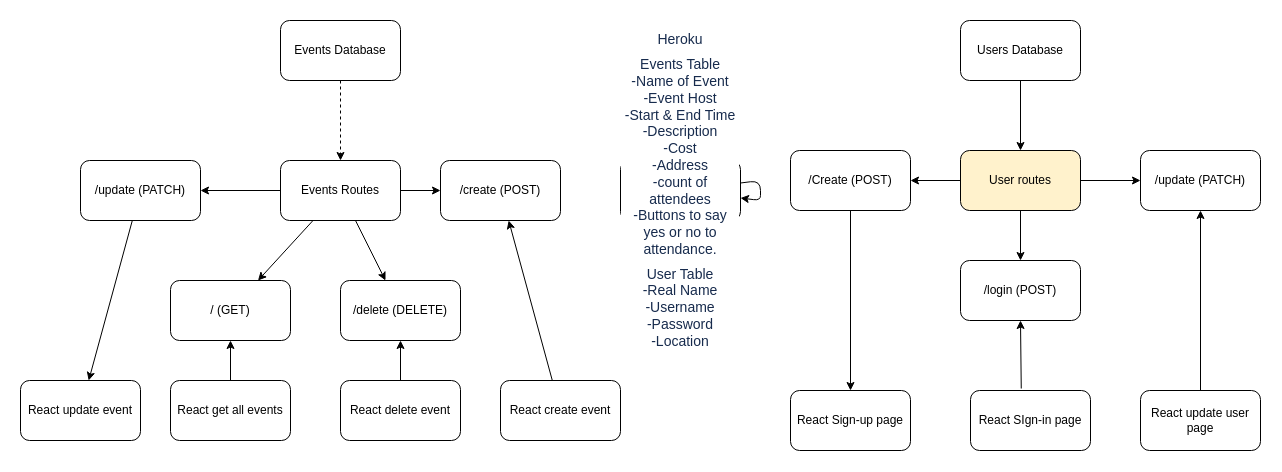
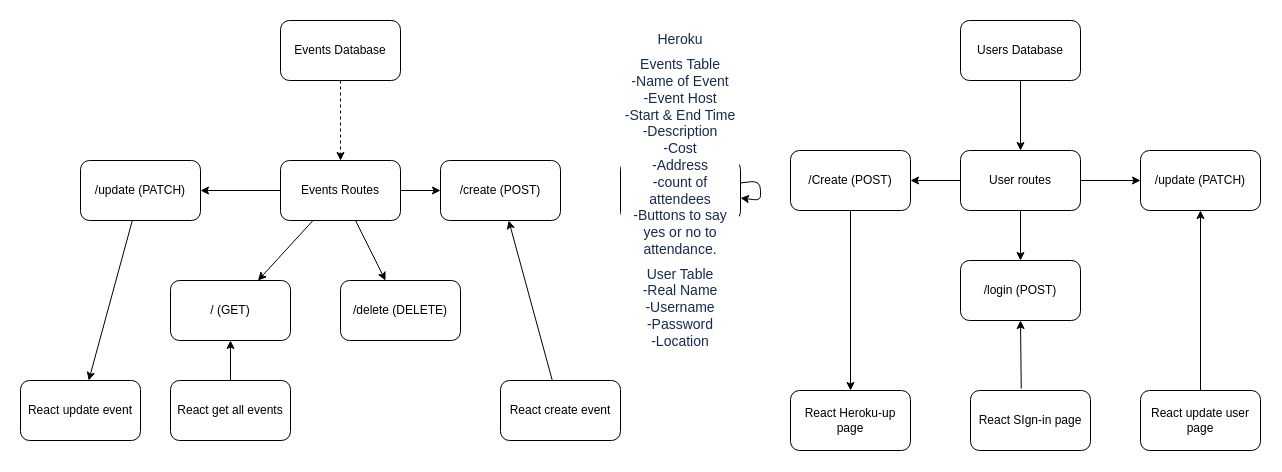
node "User routes": fillcolor #fff2cc -> #ffffff
edge "React delete event" -> "/delete (DELETE)": removed
node "React delete event": removed
node "React Sign-up page": label "React Sign-up page" -> "React Heroku-up page"
